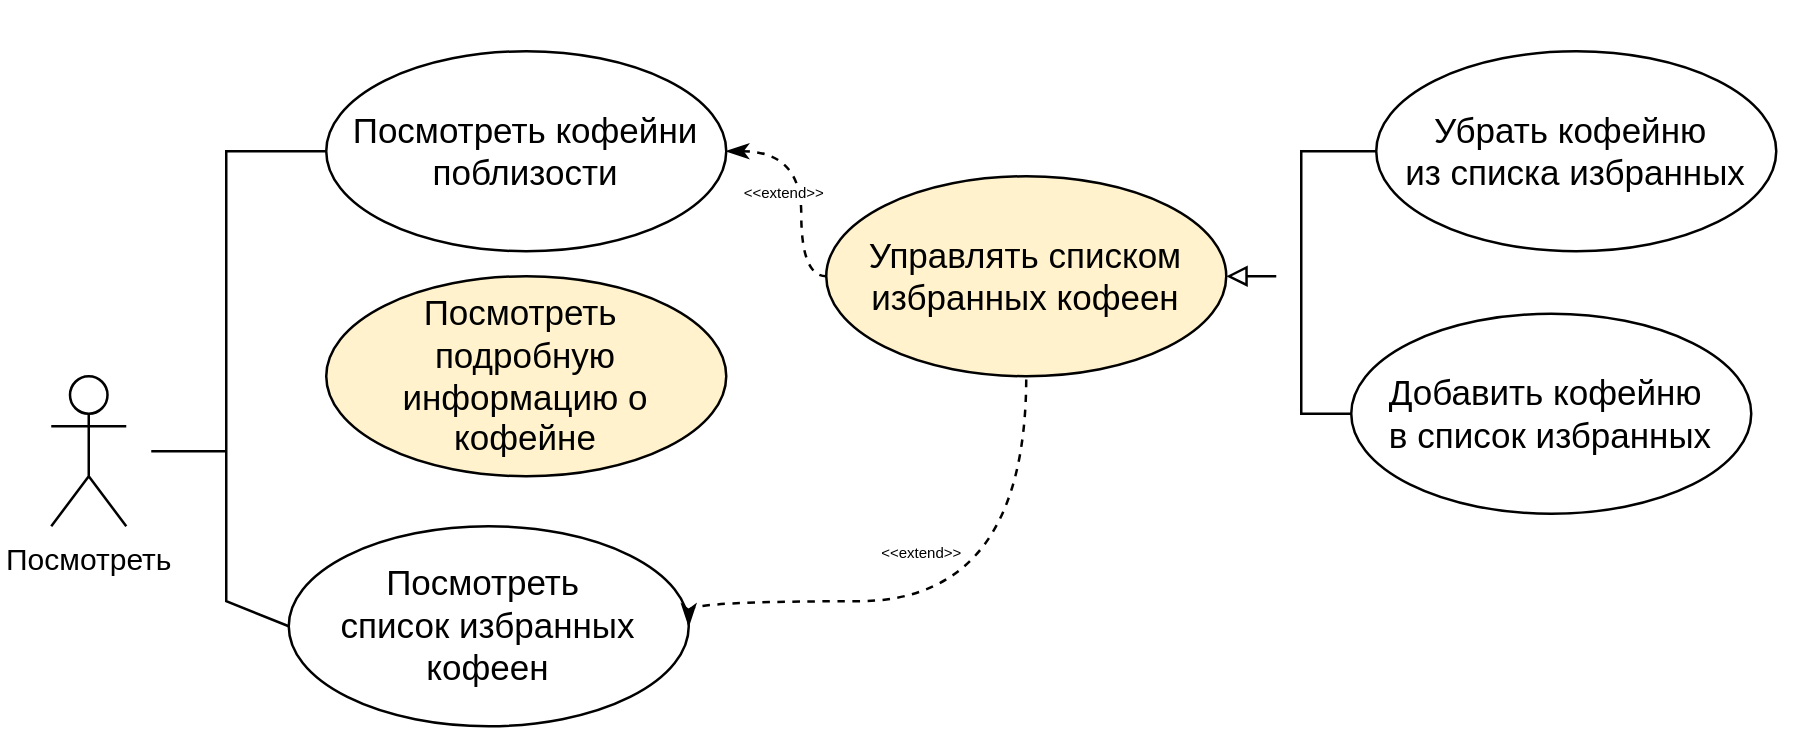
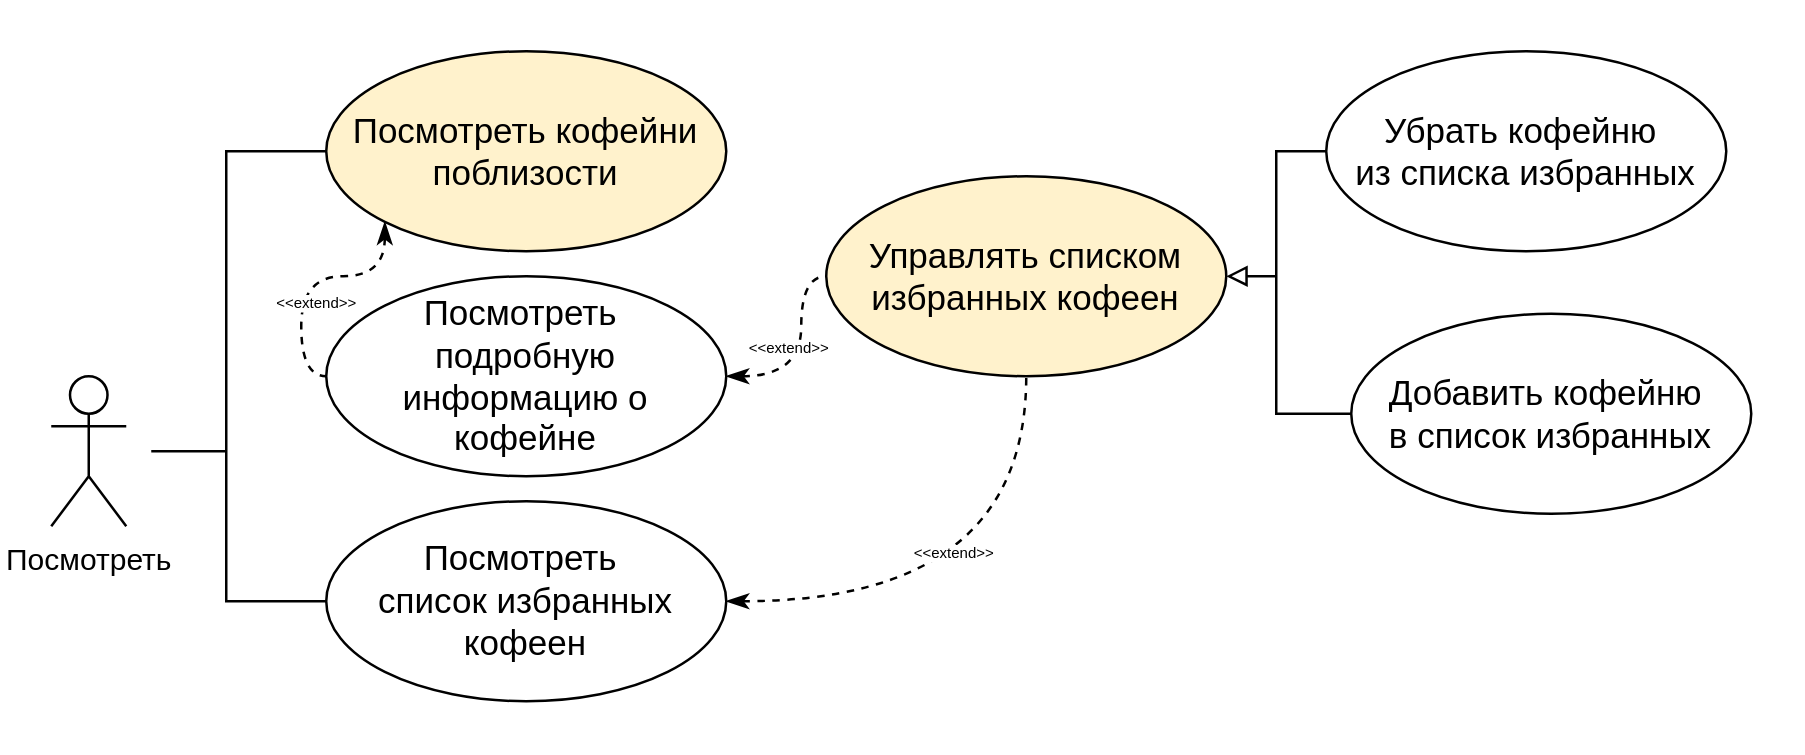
node "Посмотреть кофейни поблизости": fillcolor #ffffff -> #fff2cc
node "Убрать кофейню из списка избранных": moved (1576, 151) -> (1526, 151)
edge "Управлять списком избранных кофеен" -> "Посмотреть кофейни поблизости": removed, label "<<extend>>"
edge "Посмотреть подробную информацию о кофейне" -> "Посмотреть кофейни поблизости": added, label "<<extend>>"
edge "Управлять списком избранных кофеен" -> "Посмотреть подробную информацию о кофейне": added, label "<<extend>>"
node "Посмотреть подробную информацию о кофейне": fillcolor #fff2cc -> #ffffff
node "Посмотреть список избранных кофеен": moved (489, 626) -> (526, 601)
